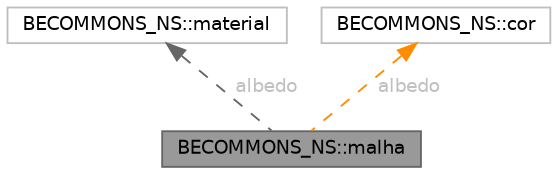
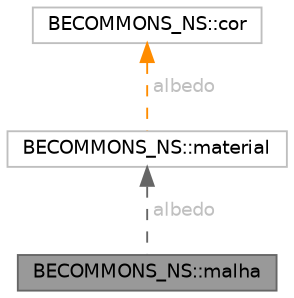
edge "BECOMMONS_NS::malha" -> "BECOMMONS_NS::cor": now "BECOMMONS_NS::material" -> "BECOMMONS_NS::cor"
